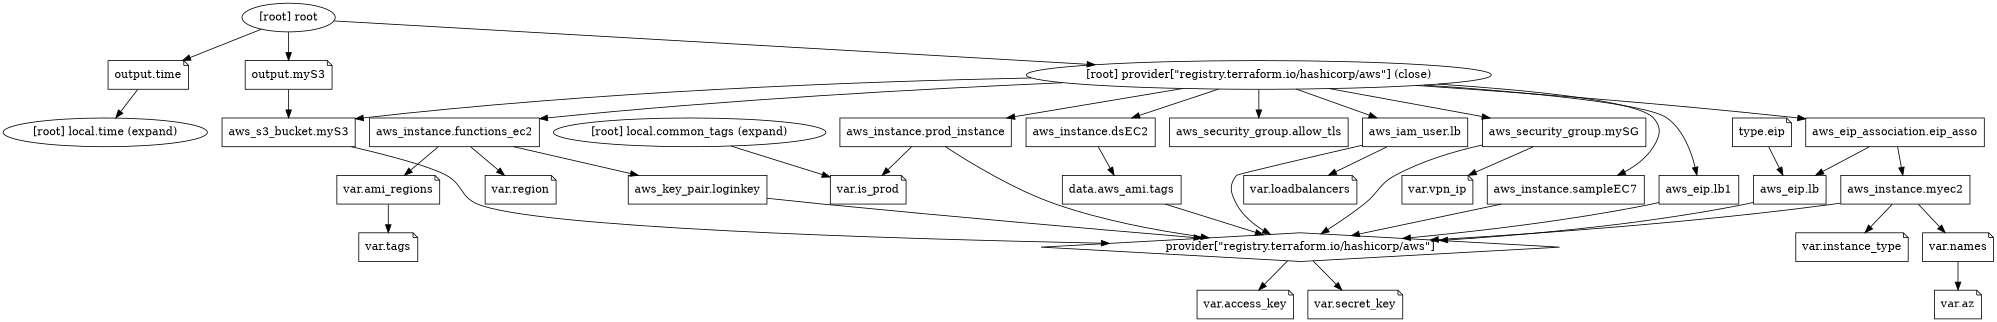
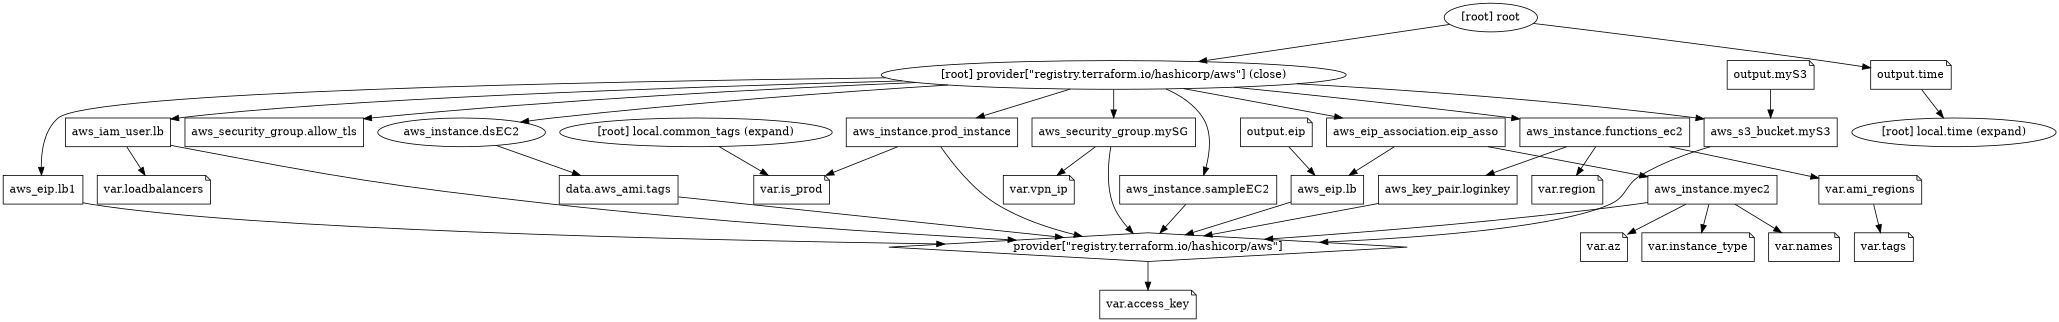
edge "[root] root" -> "output.myS3": removed
node "aws_instance.dsEC2": shape box -> ellipse
node "type.eip": label "type.eip" -> "output.eip"
node "aws_instance.sampleEC7": label "aws_instance.sampleEC7" -> "aws_instance.sampleEC2"
edge "var.names" -> "var.az": now "aws_instance.myec2" -> "var.az"
node "var.secret_key": removed
